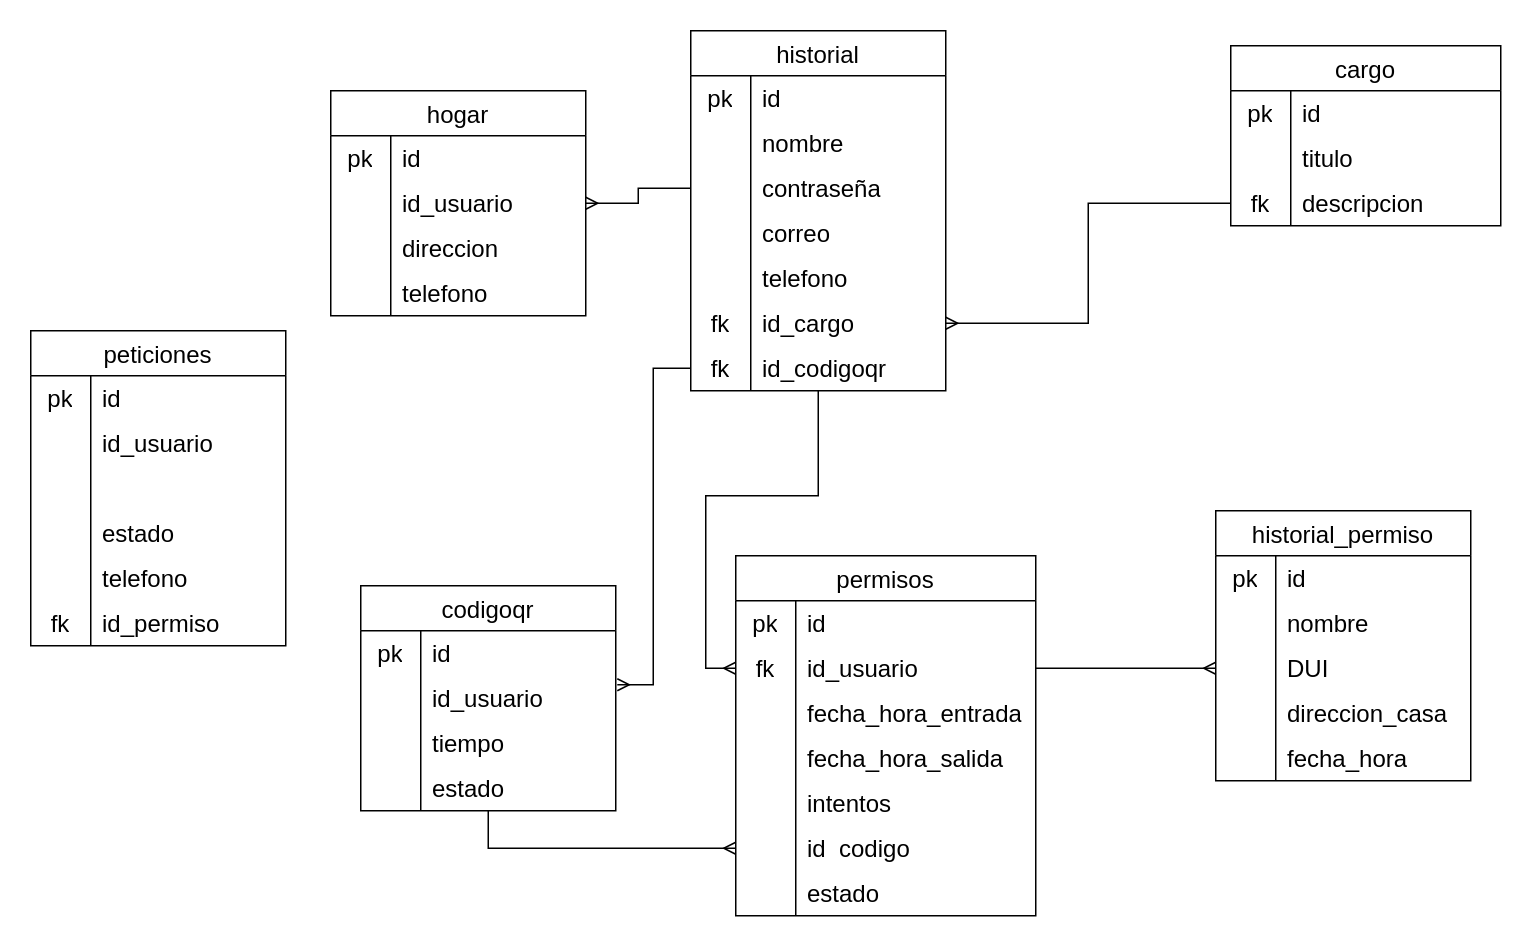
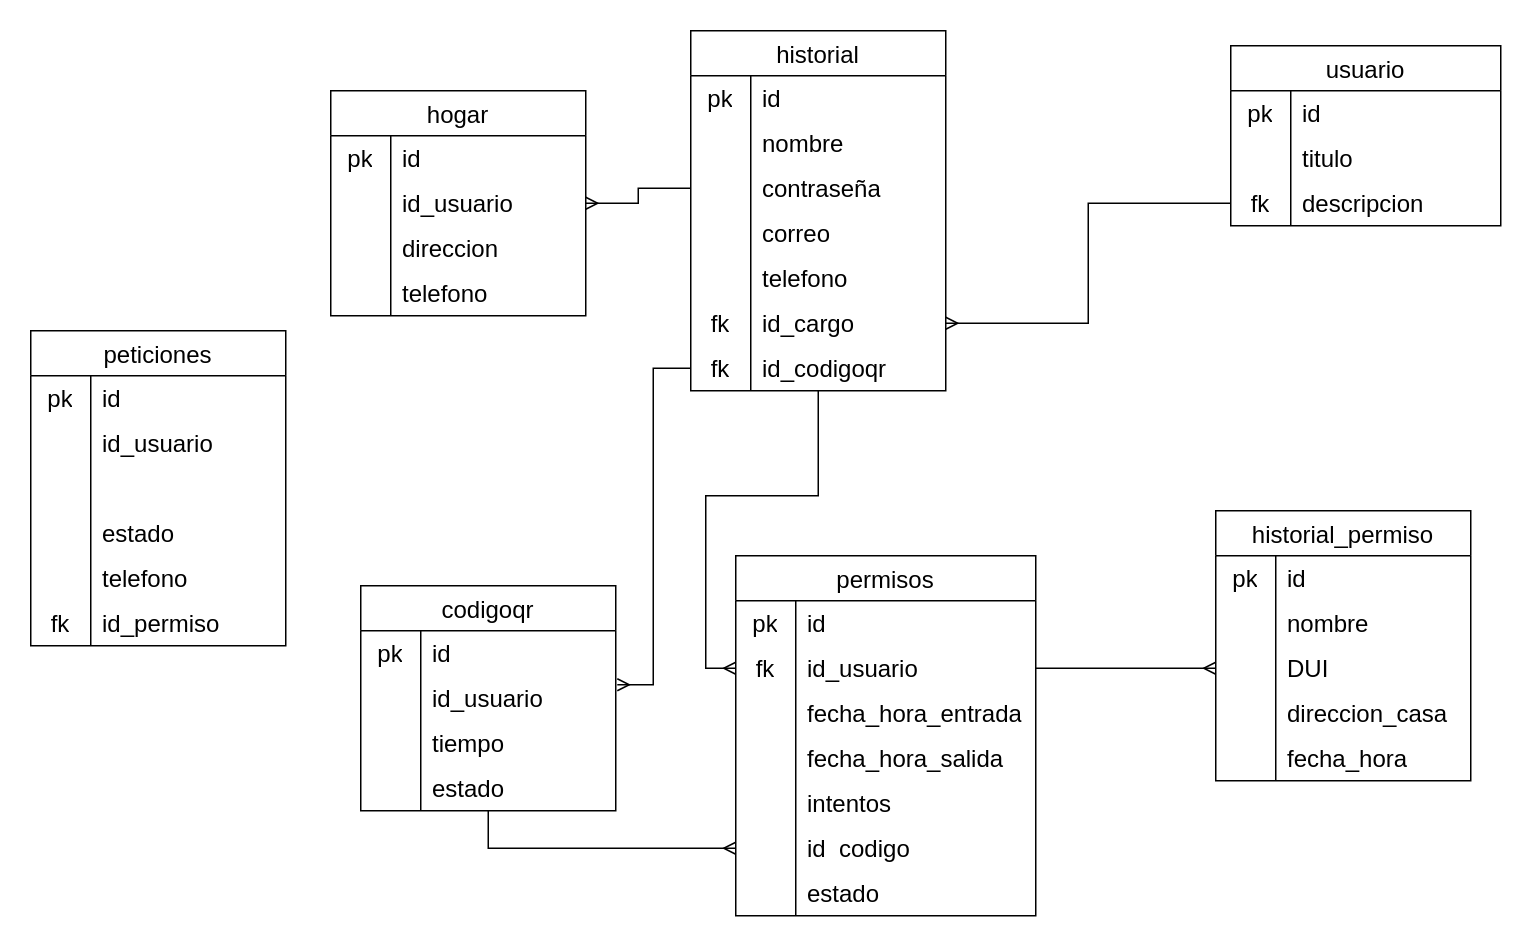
node "cargo": label "cargo" -> "usuario"
